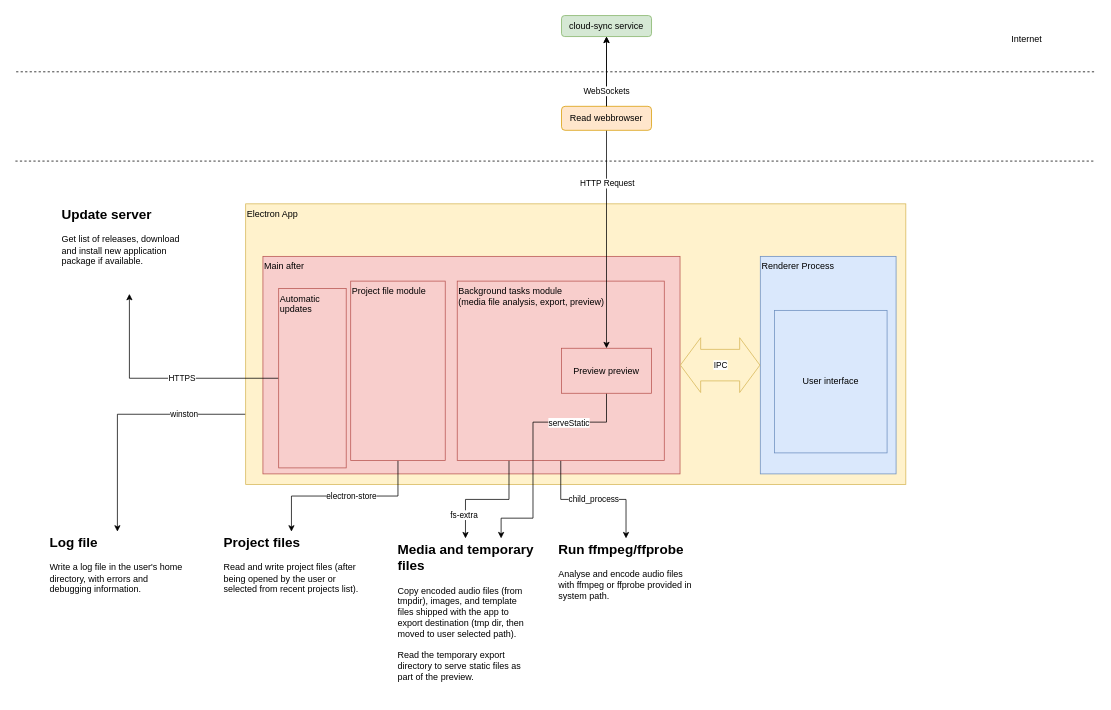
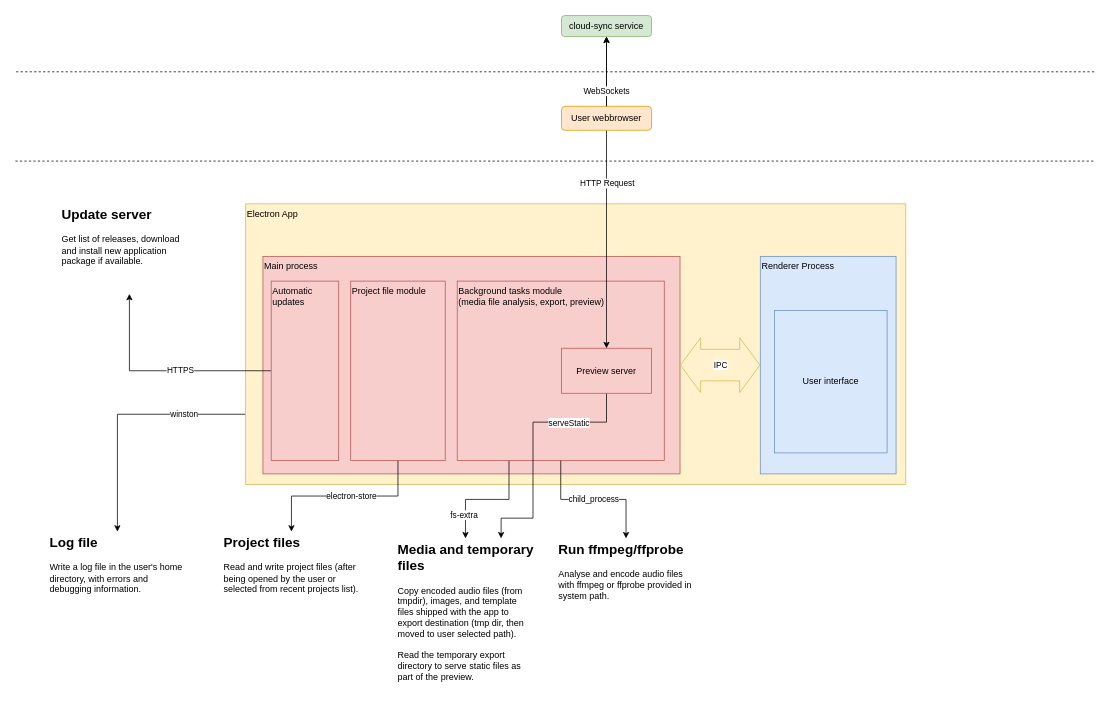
node "Internet": removed
node "Read webbrowser": label "Read webbrowser" -> "User webbrowser"
node "Main after": label "Main after" -> "Main process"
node "Preview preview": label "Preview preview" -> "Preview server"
node "Automatic updates": moved (312, 378) -> (305, 371)
